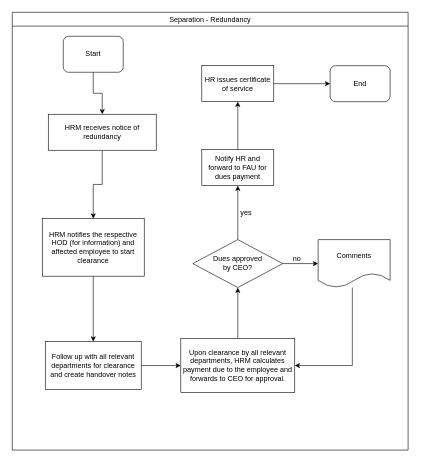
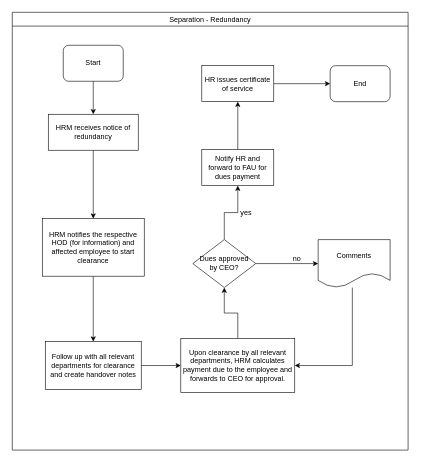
node "Start": moved (93, 54) -> (93, 63)
node "HRM receives notice of redundancy": size 108x36 -> 90x36
node "Dues approved by CEO?": size 90x48 -> 63x48
